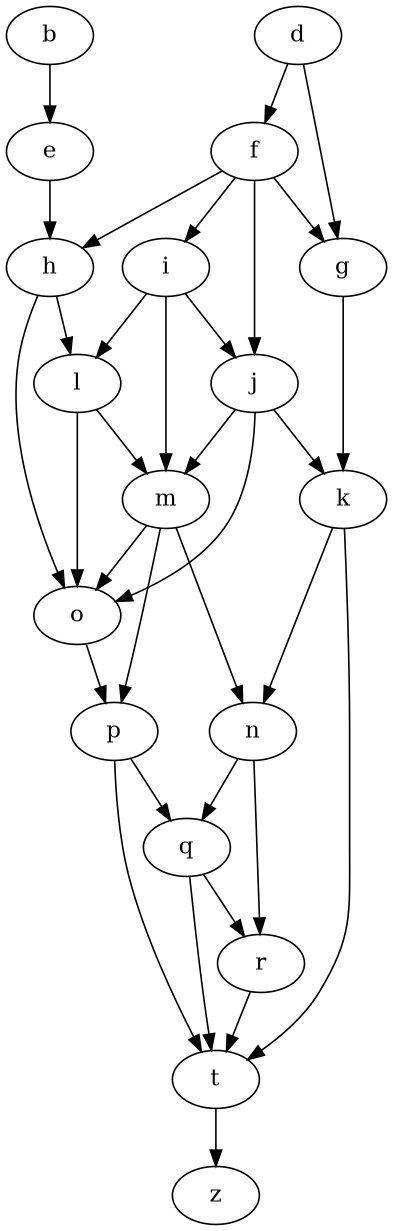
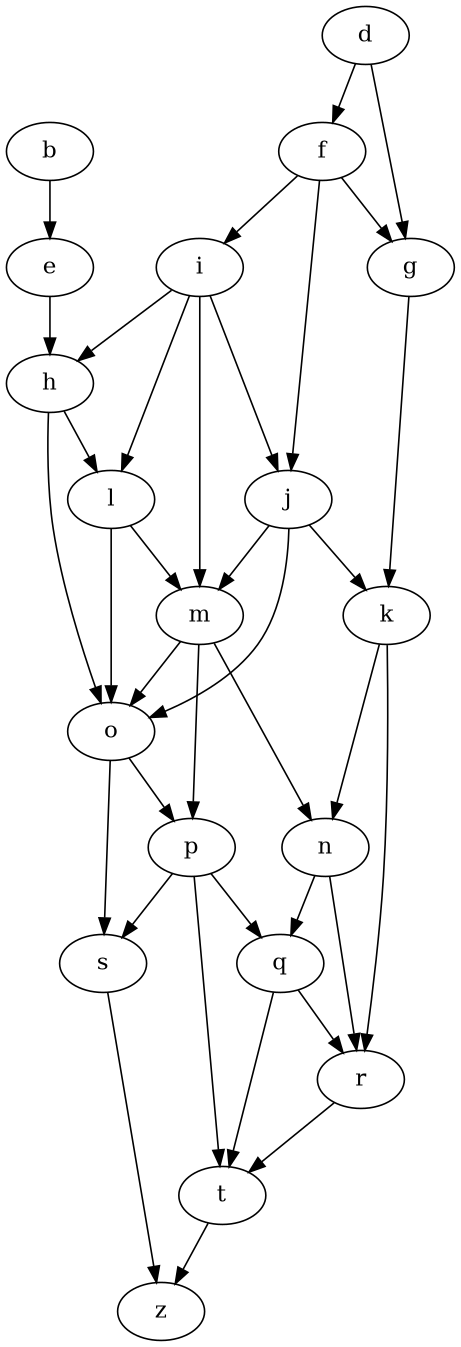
edge "f" -> "h": now "i" -> "h"
edge "k" -> "t": now "k" -> "r"
node "s": added
